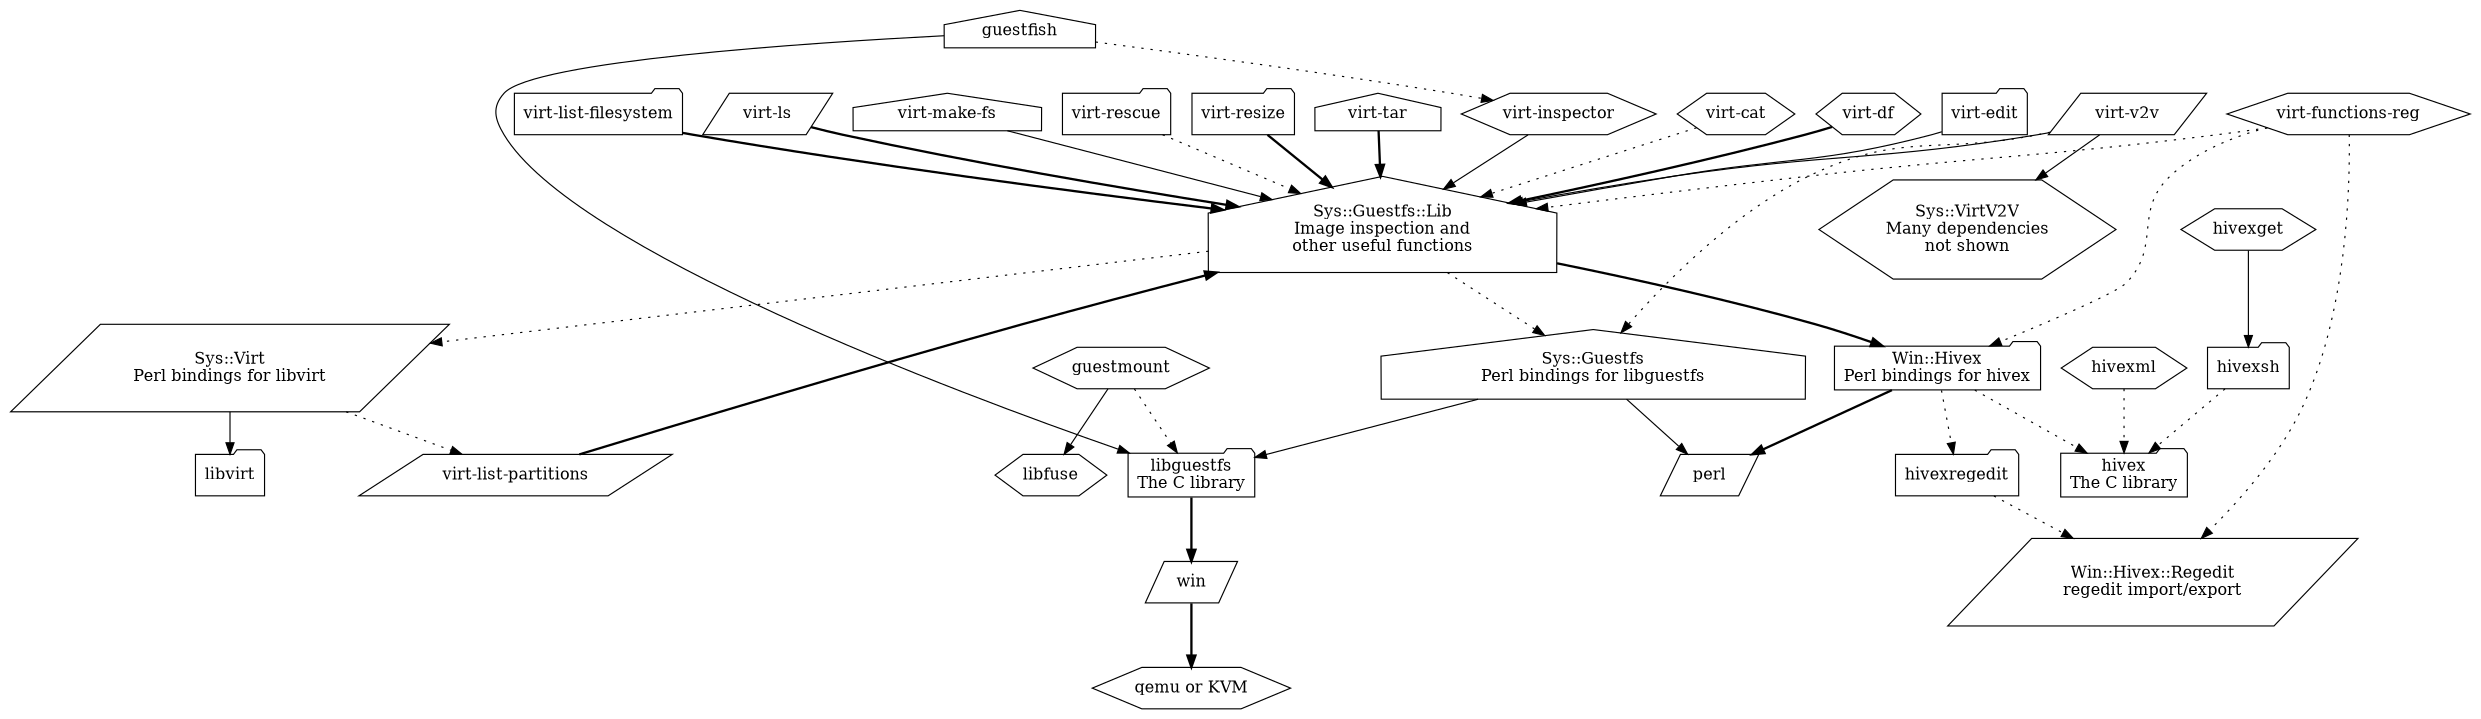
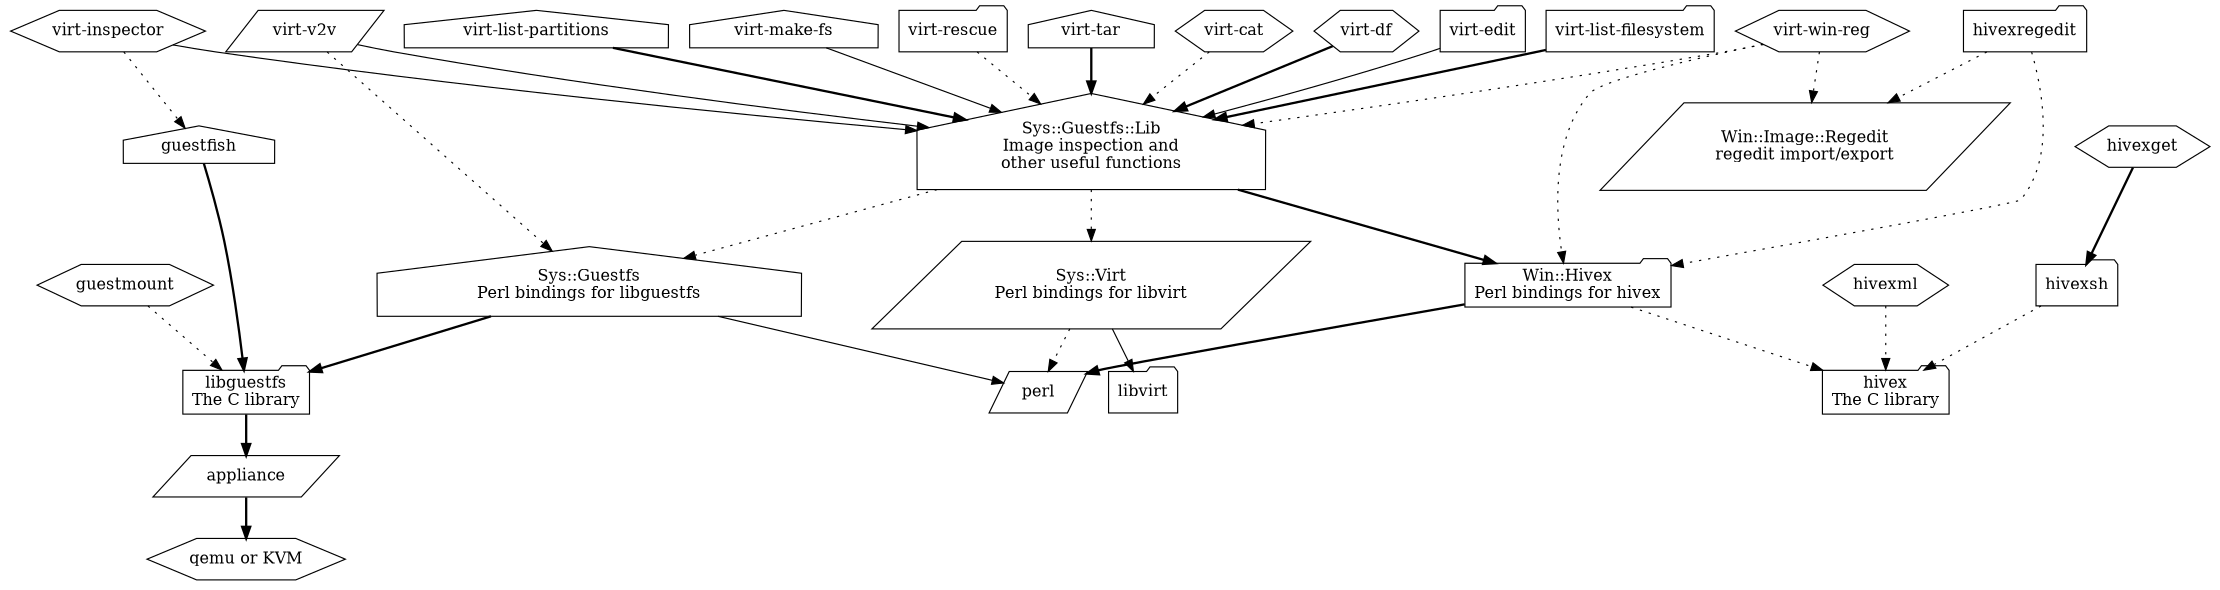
edge "guestfish" -> "virt-inspector": reversed
node "virt-ls": removed
node "virt-resize": removed
node "virt-functions-reg": label "virt-functions-reg" -> "virt-win-reg"
edge "guestfish" -> "libguestfs The C library": style solid -> bold
node "Sys::VirtV2V Many dependencies not shown": removed
edge "hivexget" -> "hivexsh": style solid -> bold
edge "Win::Hivex Perl bindings for hivex" -> "hivexregedit": reversed
edge "Sys::Guestfs Perl bindings for libguestfs" -> "libguestfs The C library": style solid -> bold
edge "Sys::Virt Perl bindings for libvirt" -> "virt-list-partitions": now "Sys::Virt Perl bindings for libvirt" -> "perl"
node "virt-list-partitions": shape parallelogram -> house
node "libfuse": removed
node "win": label "win" -> "appliance"
node "Win::Hivex::Regedit regedit import/export": label "Win::Hivex::Regedit regedit import/export" -> "Win::Image::Regedit regedit import/export"
